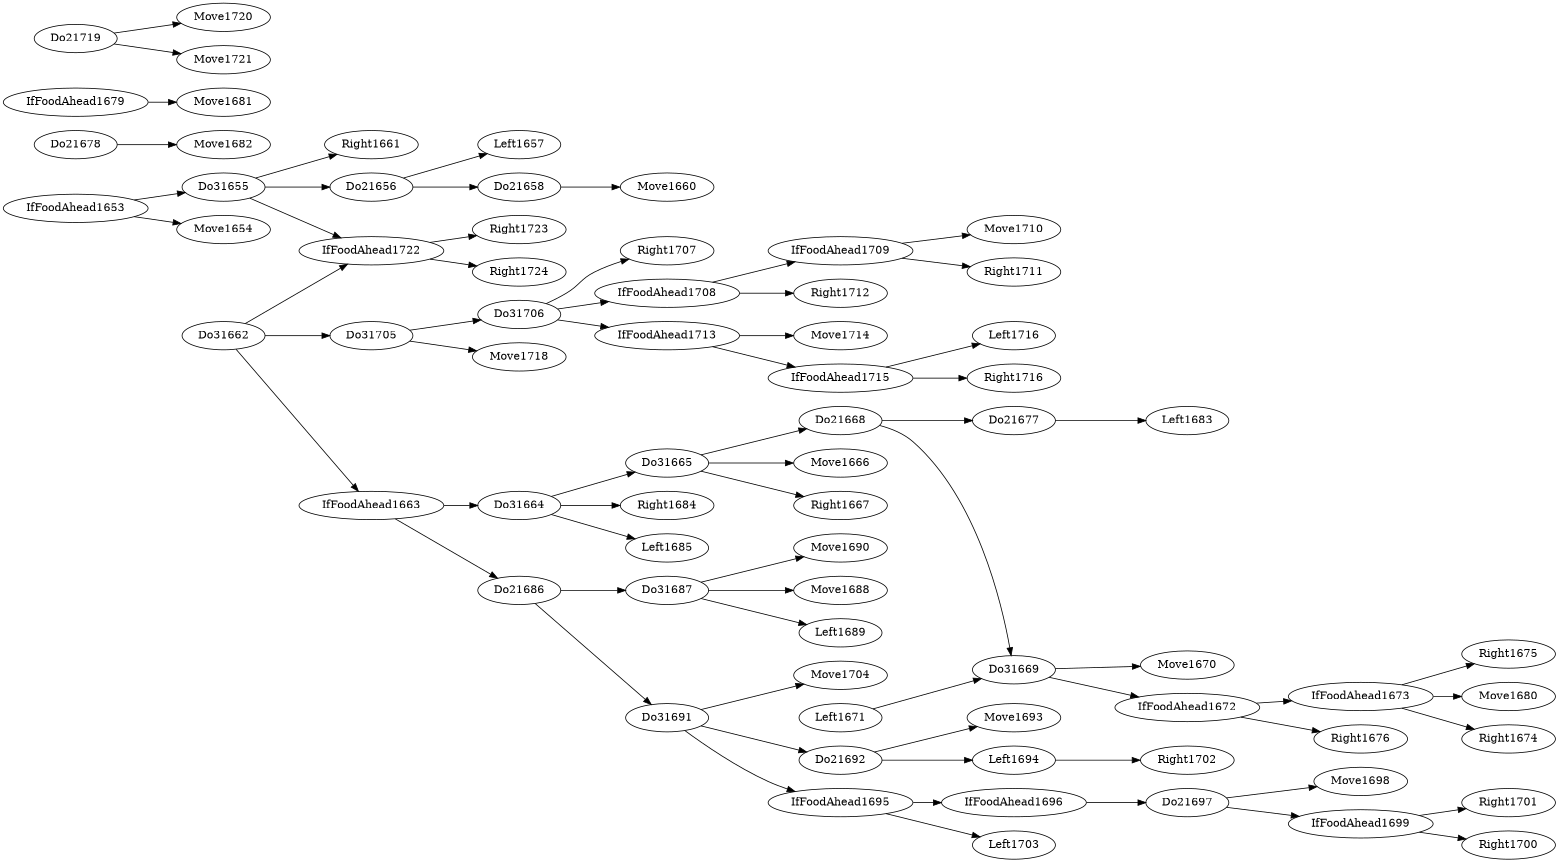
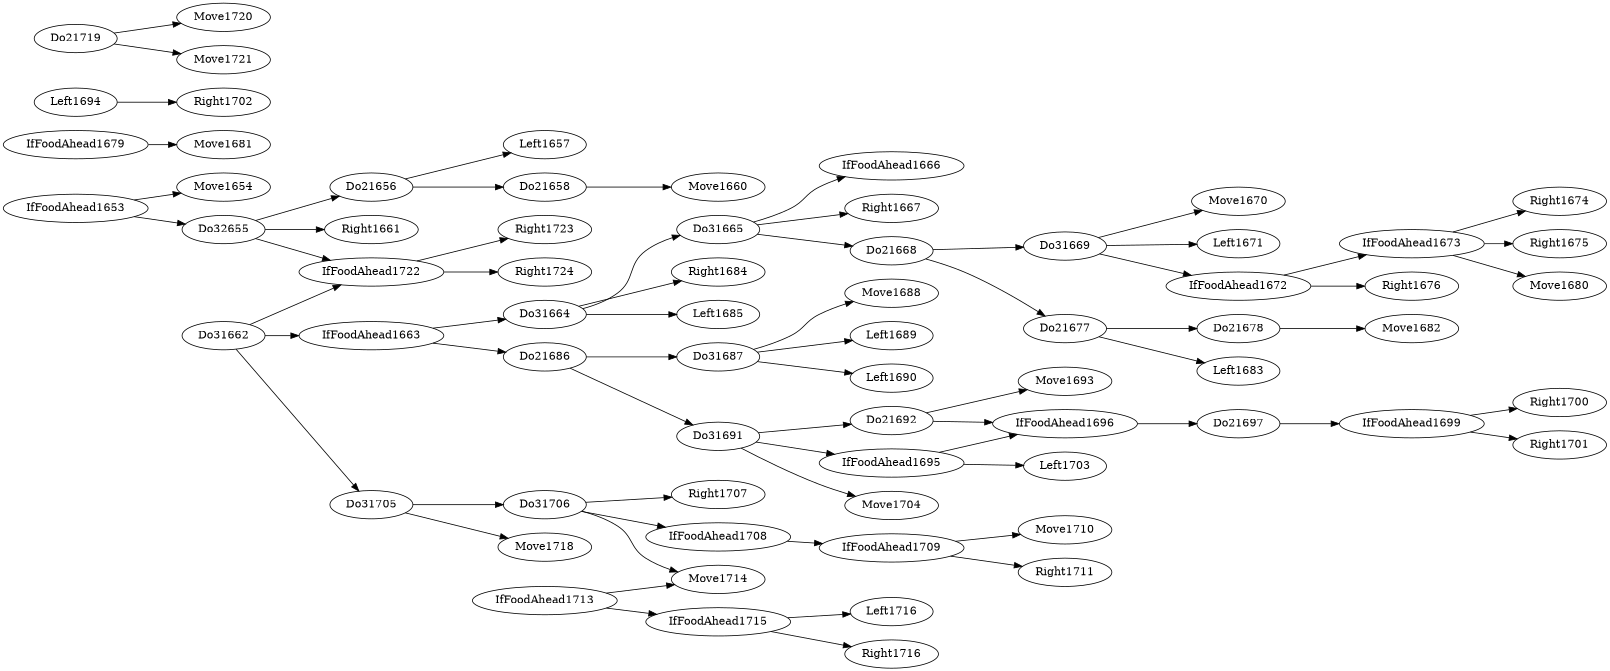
node "Do31655": label "Do31655" -> "Do32655"
node "Right1712": removed
edge "Do31706" -> "IfFoodAhead1713": now "Do31706" -> "Move1714"
edge "Do21677" -> "Do21678": added
node "Move1666": label "Move1666" -> "IfFoodAhead1666"
node "Move1690": label "Move1690" -> "Left1690"
edge "Left1671" -> "Do31669": reversed
edge "Do21692" -> "Left1694": now "Do21692" -> "IfFoodAhead1696"
node "Move1698": removed
